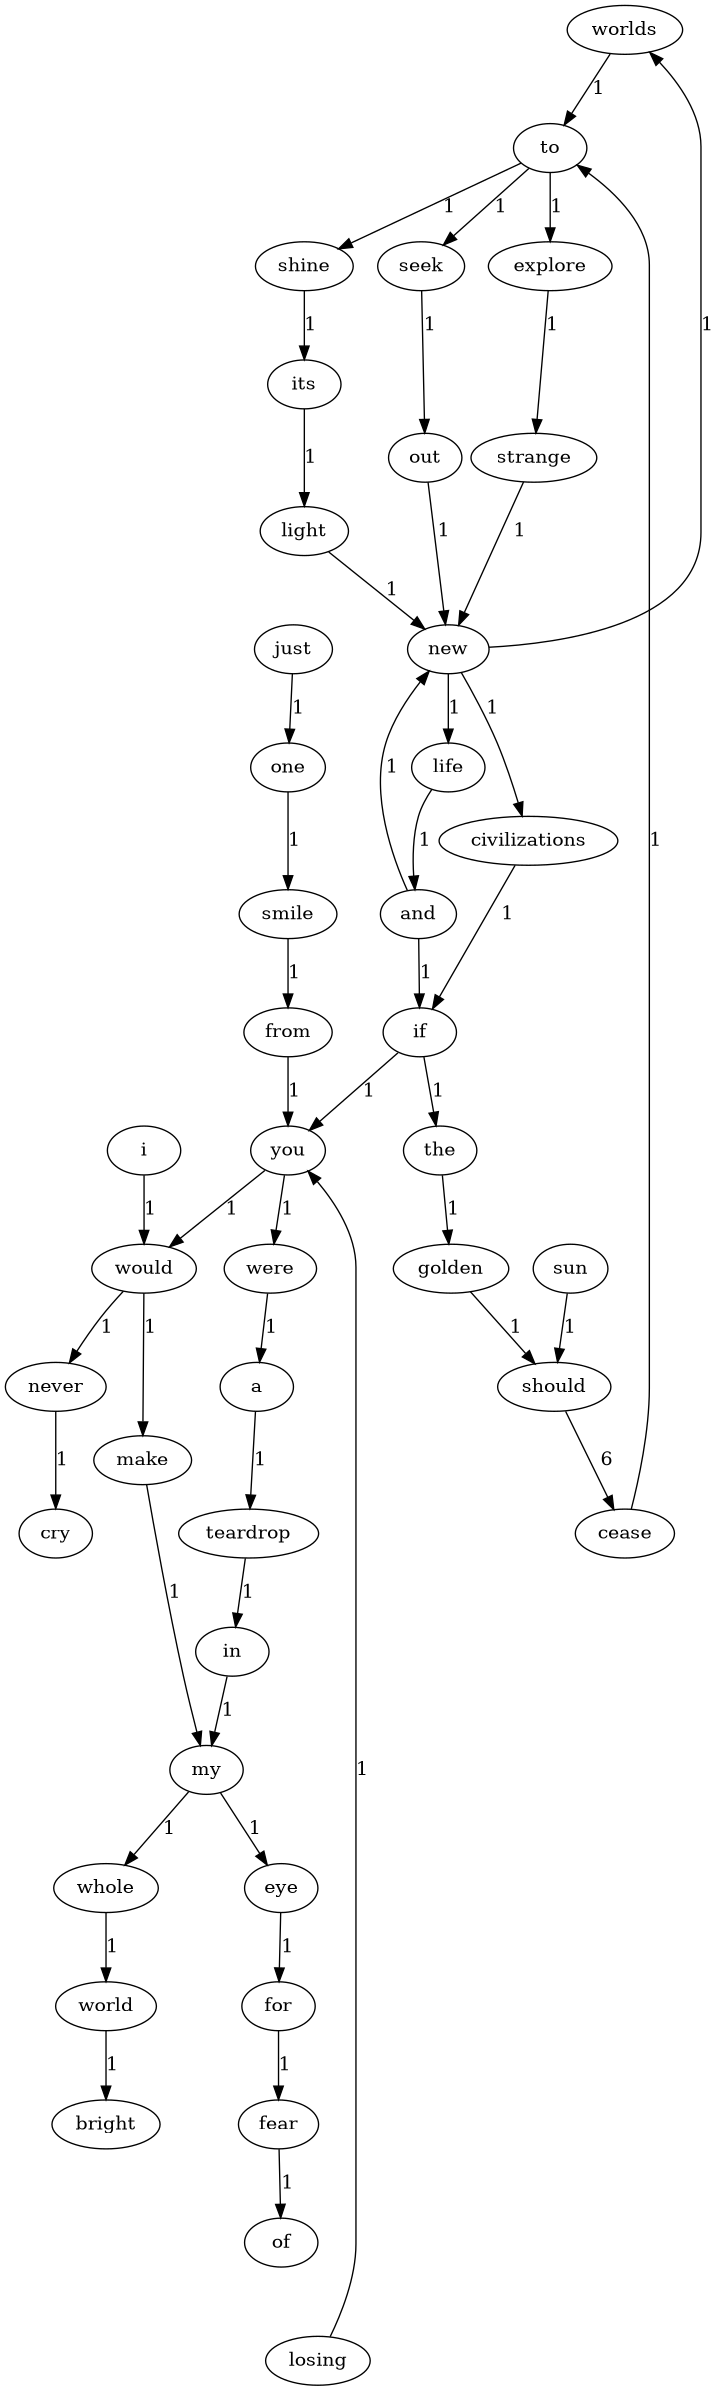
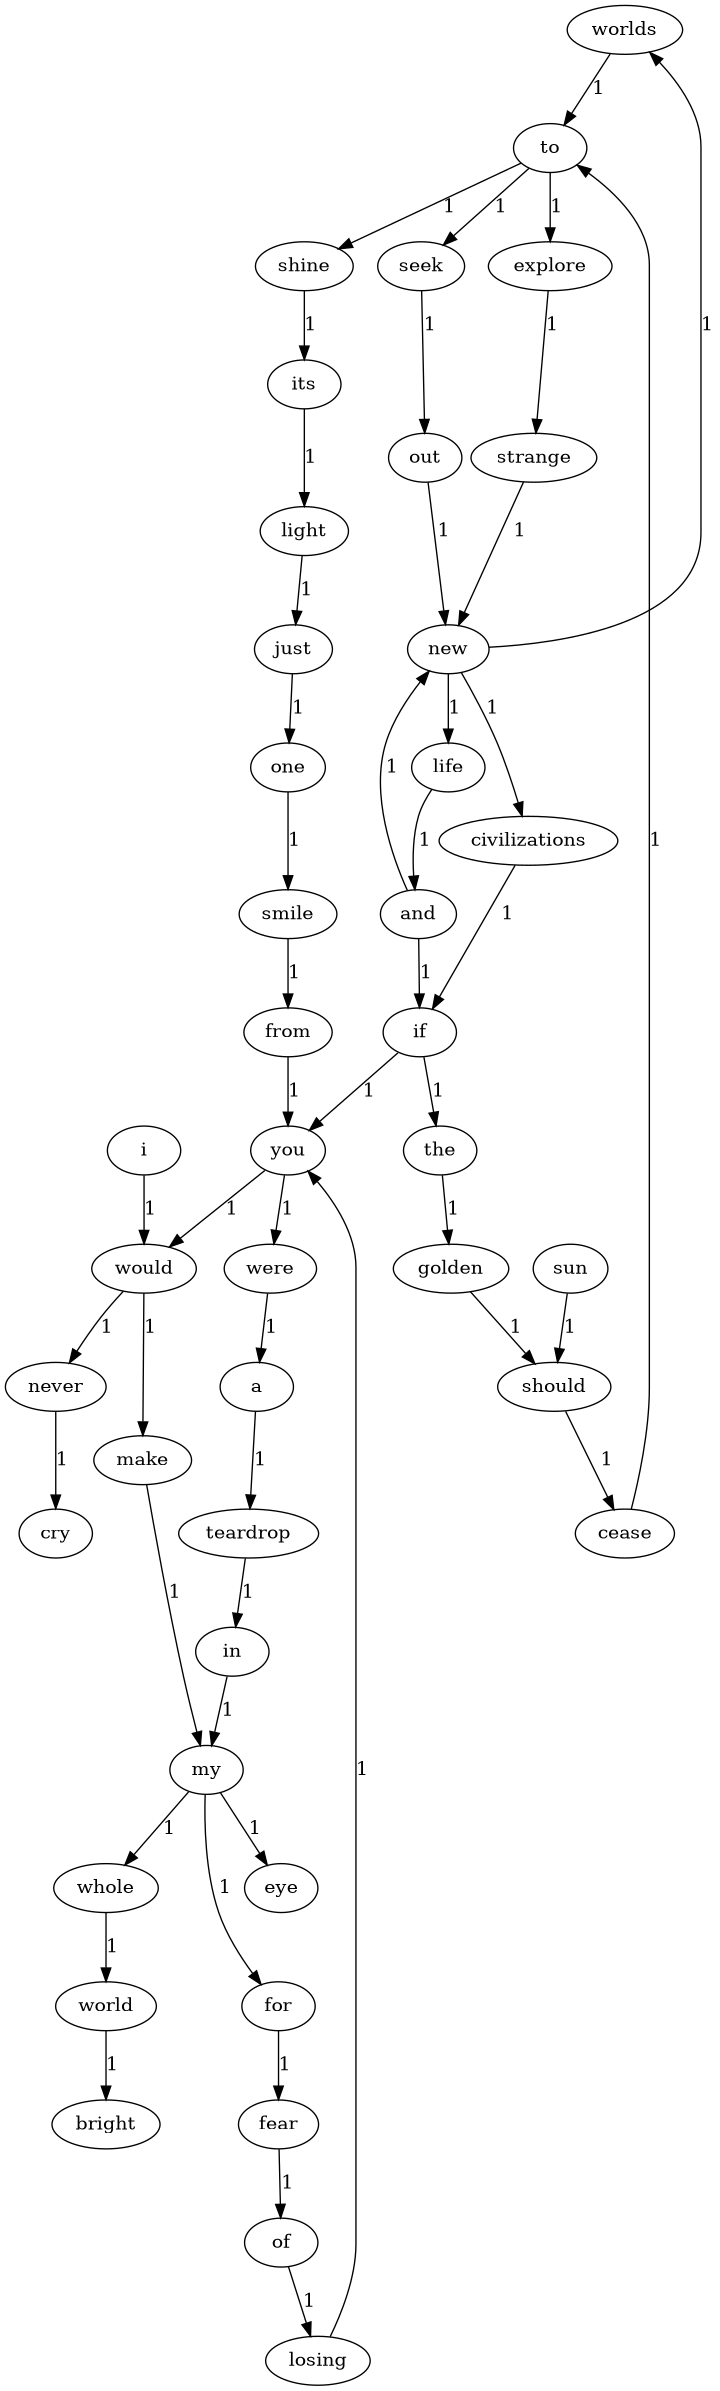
edge "light" -> "new": now "light" -> "just"
edge "should" -> "cease": label "6" -> "1"
edge "eye" -> "for": now "my" -> "for"
edge "of" -> "losing": added, label "1"
